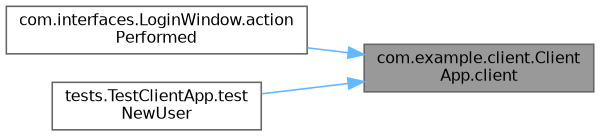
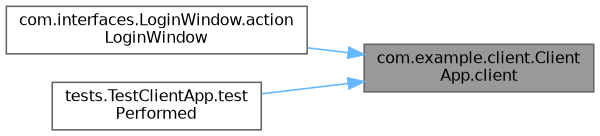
node "com.interfaces.LoginWindow.action Performed": label "com.interfaces.LoginWindow.action Performed" -> "com.interfaces.LoginWindow.action LoginWindow"
node "tests.TestClientApp.test NewUser": label "tests.TestClientApp.test NewUser" -> "tests.TestClientApp.test Performed"
